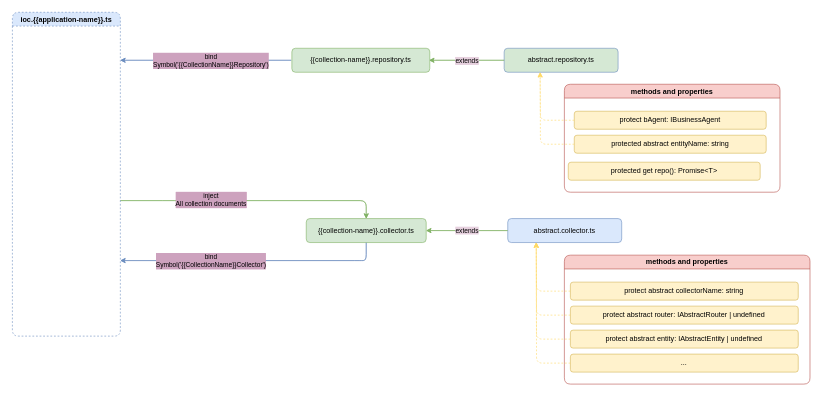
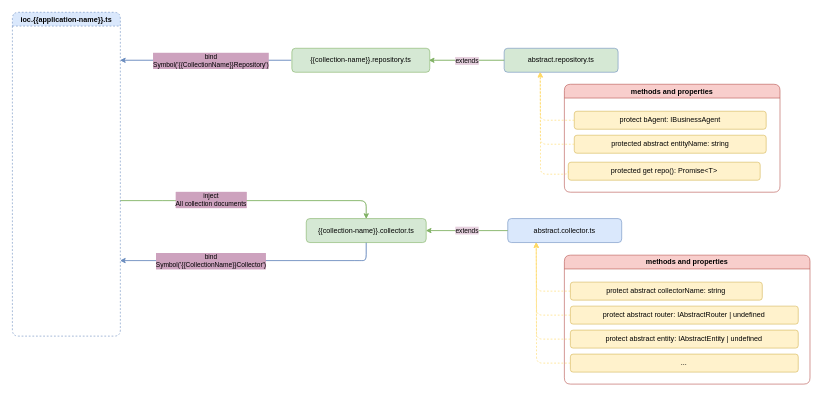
edge "protected get repo(): Promise<T>" -> "abstract.repository.ts": added
node "protect abstract collectorName: string": size 228x18 -> 192x18
